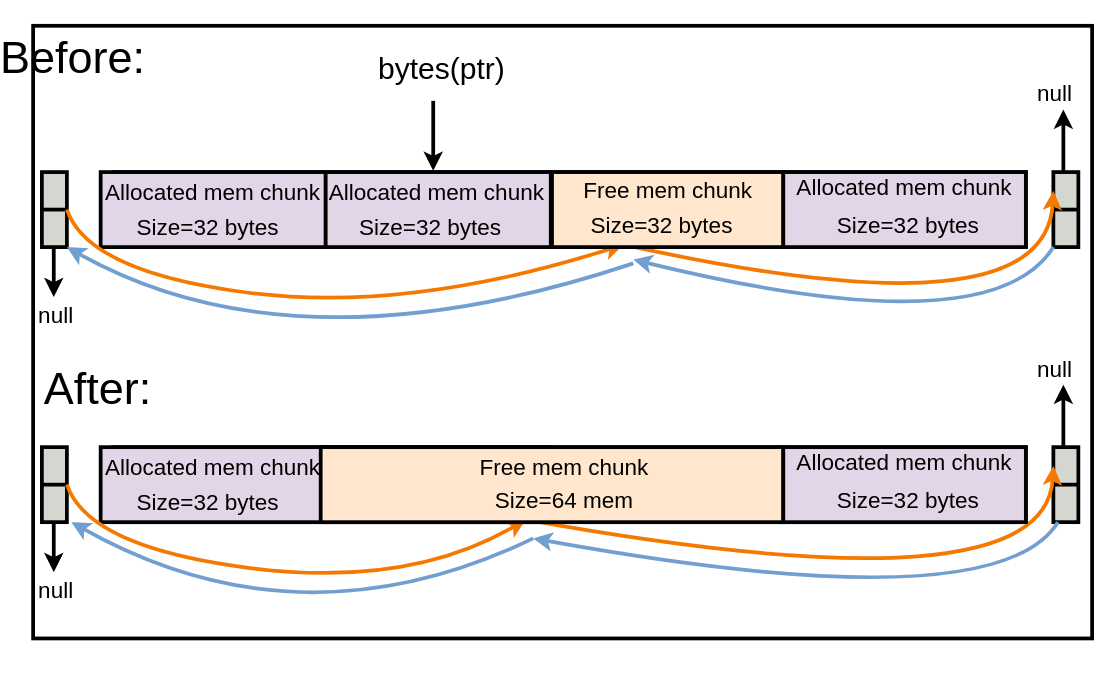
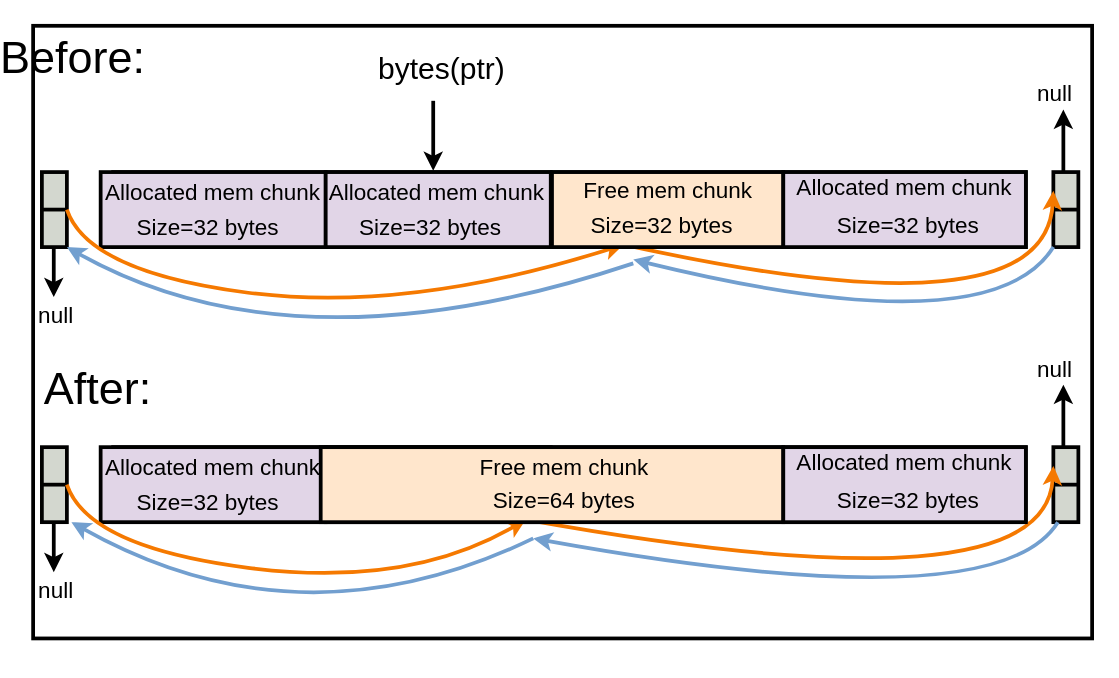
node "Size=64 mem": label "Size=64 mem" -> "Size=64 bytes"
